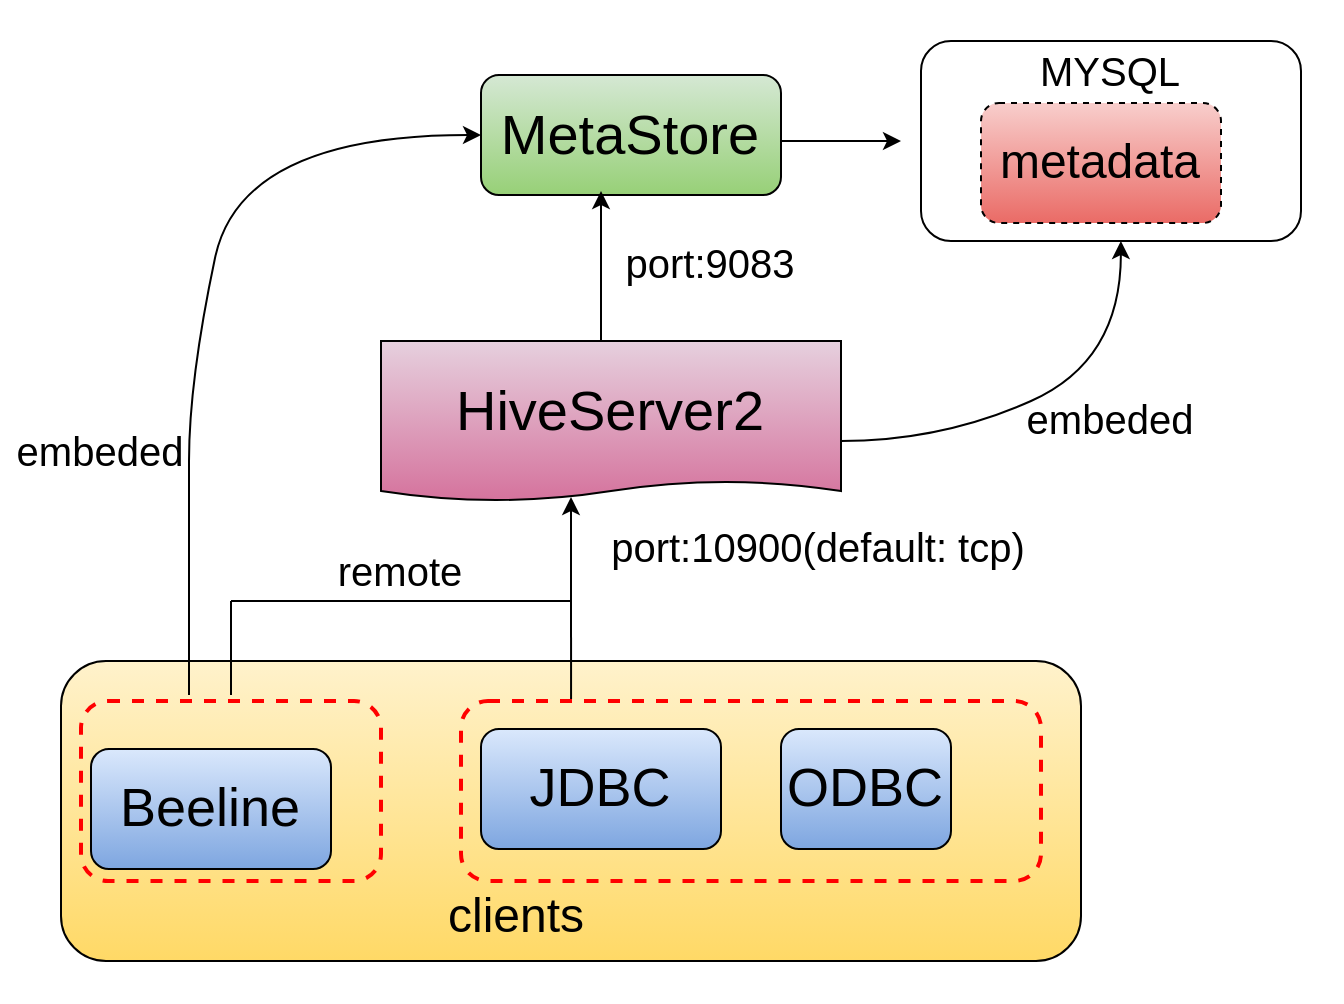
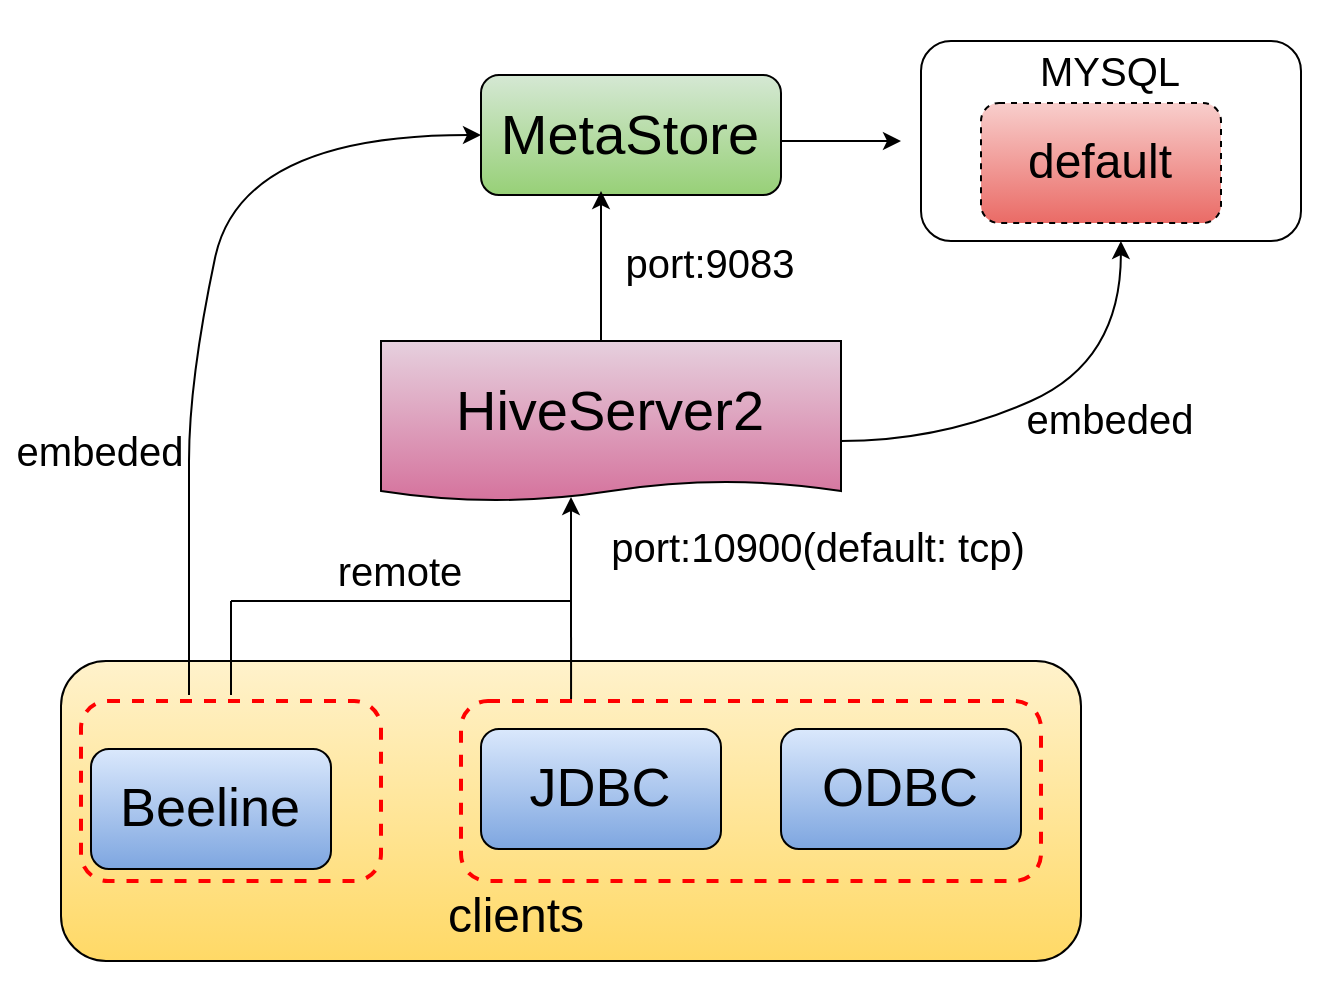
node "metadata": label "metadata" -> "default"
node "ODBC": size 170x120 -> 240x120
